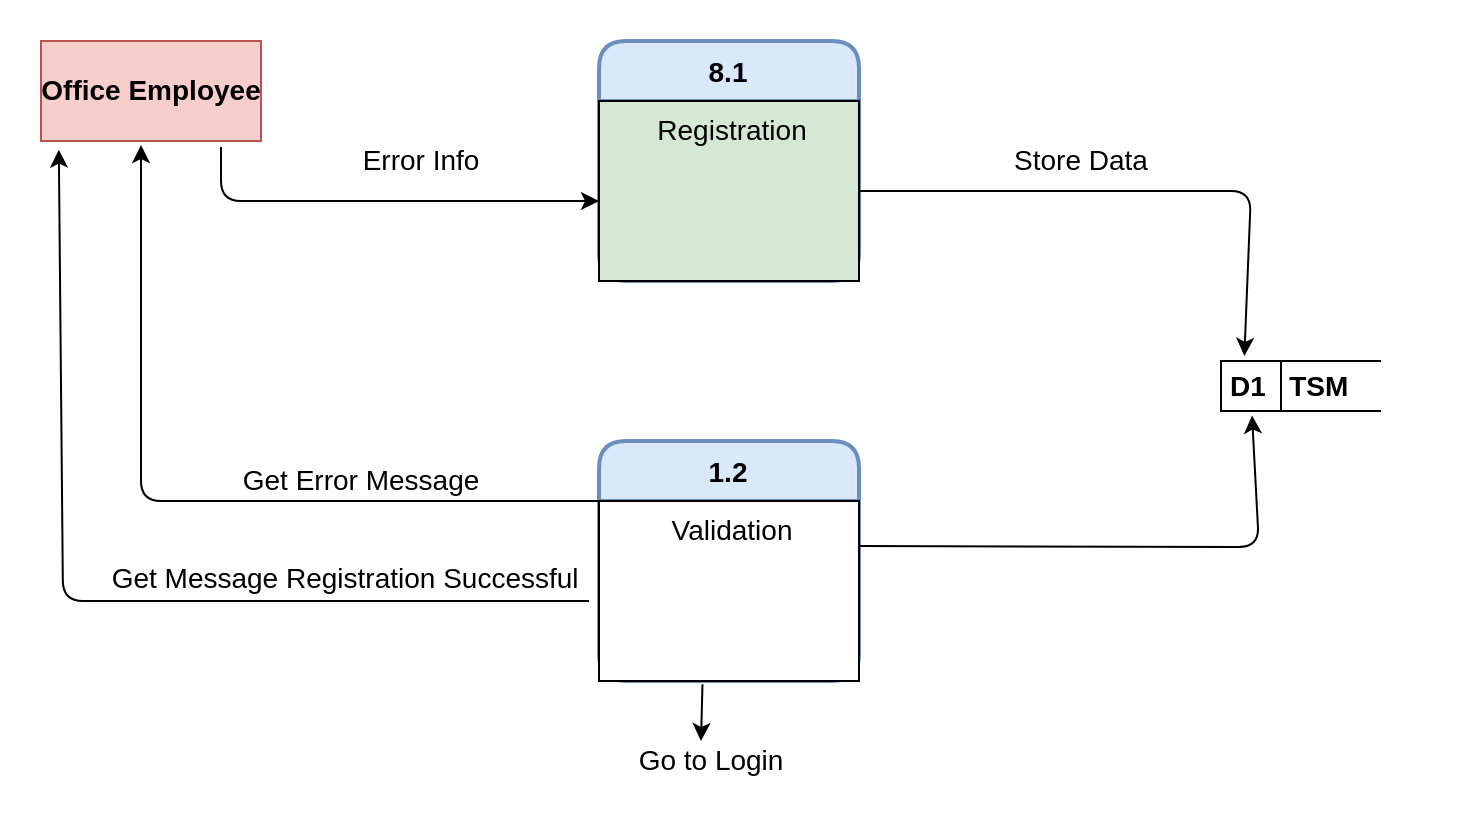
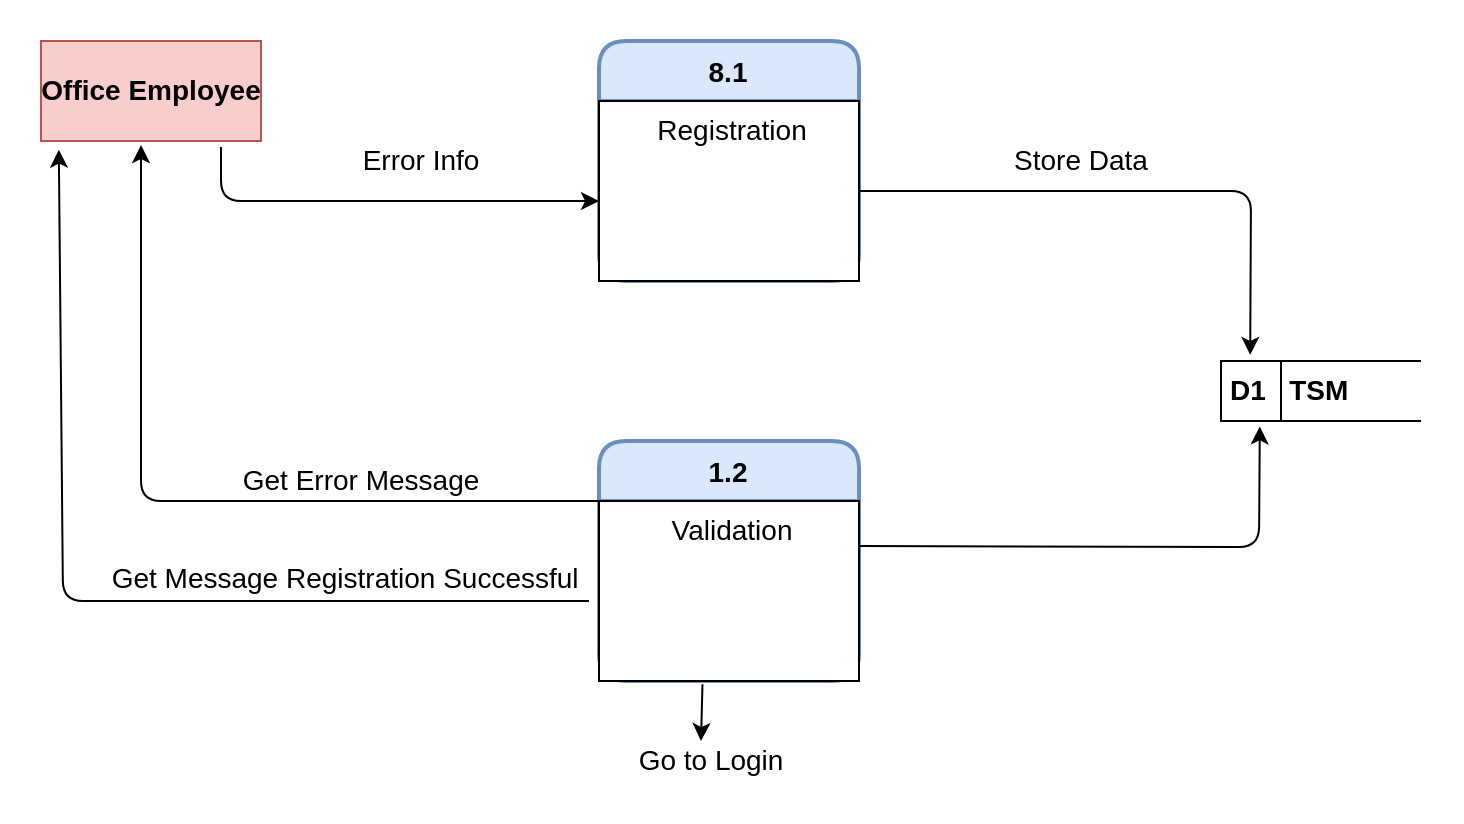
node "Registration": fillcolor #d5e8d4 -> #ffffff
node "D1 TSM": size 160x50 -> 200x60
